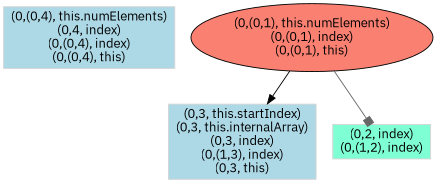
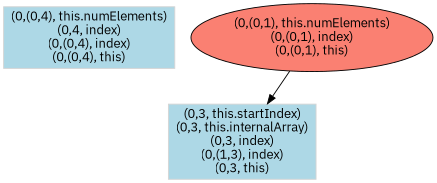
node "(0,2, index) (0,(1,2), index)": removed
